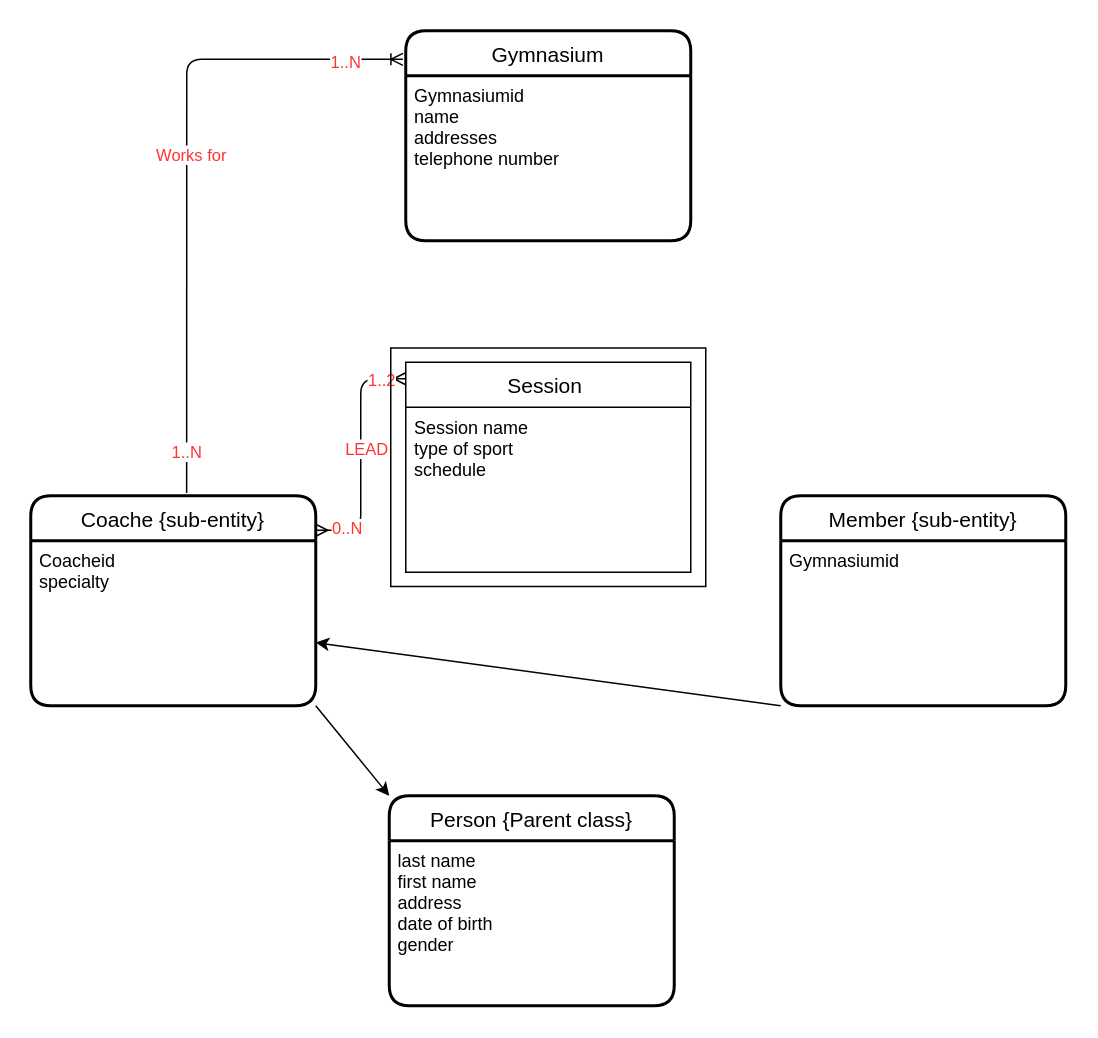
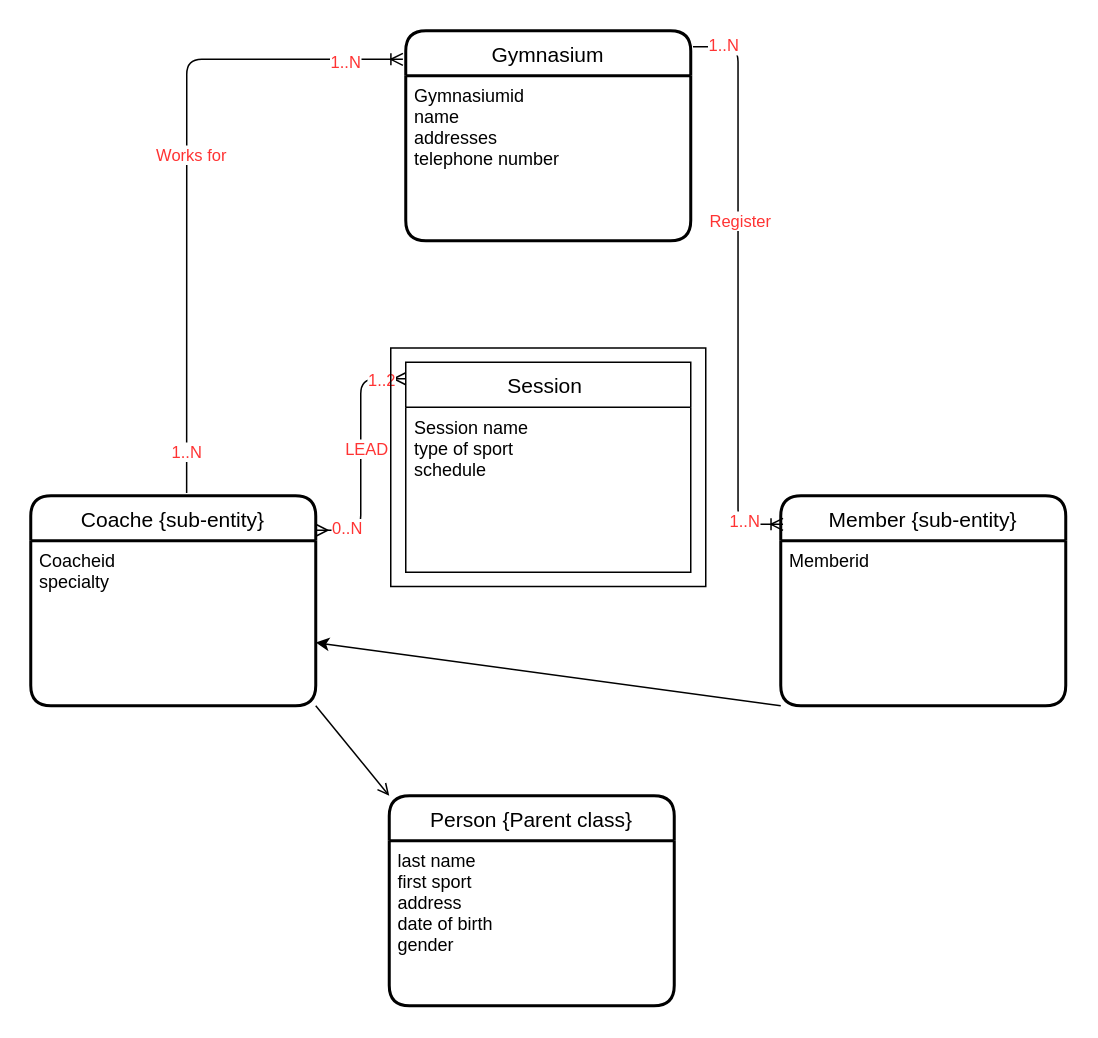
edge "Gymnasium" -> "Member {sub-entity}": added, labels "1..N", "Register", "1..N"
node "Gymnasiumid": label "Gymnasiumid" -> "Memberid"
edge "Coacheid specialty" -> "Person {Parent class}": arrowhead classic -> open
node "last name first name address date of birth gender": label "last name first name address date of birth gender" -> "last name first sport address date of birth gender"
